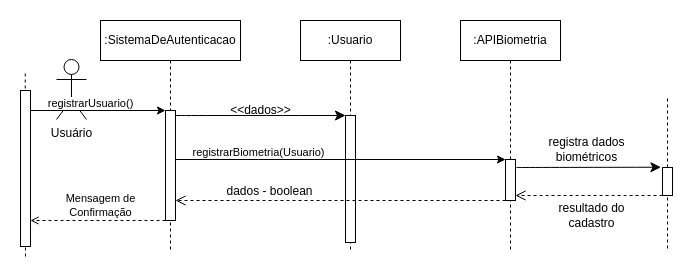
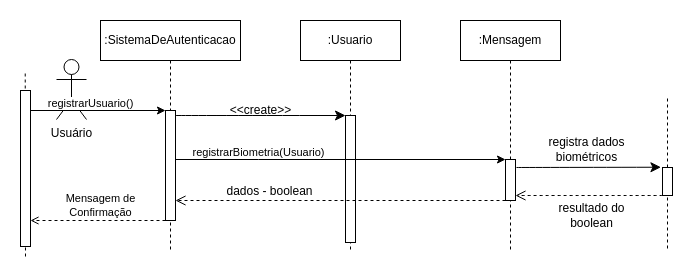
node ":APIBiometria": label ":APIBiometria" -> ":Mensagem"
node "<<dados>>": label "<<dados>>" -> "<<create>>"
node "resultado do cadastro": label "resultado do cadastro" -> "resultado do boolean"
